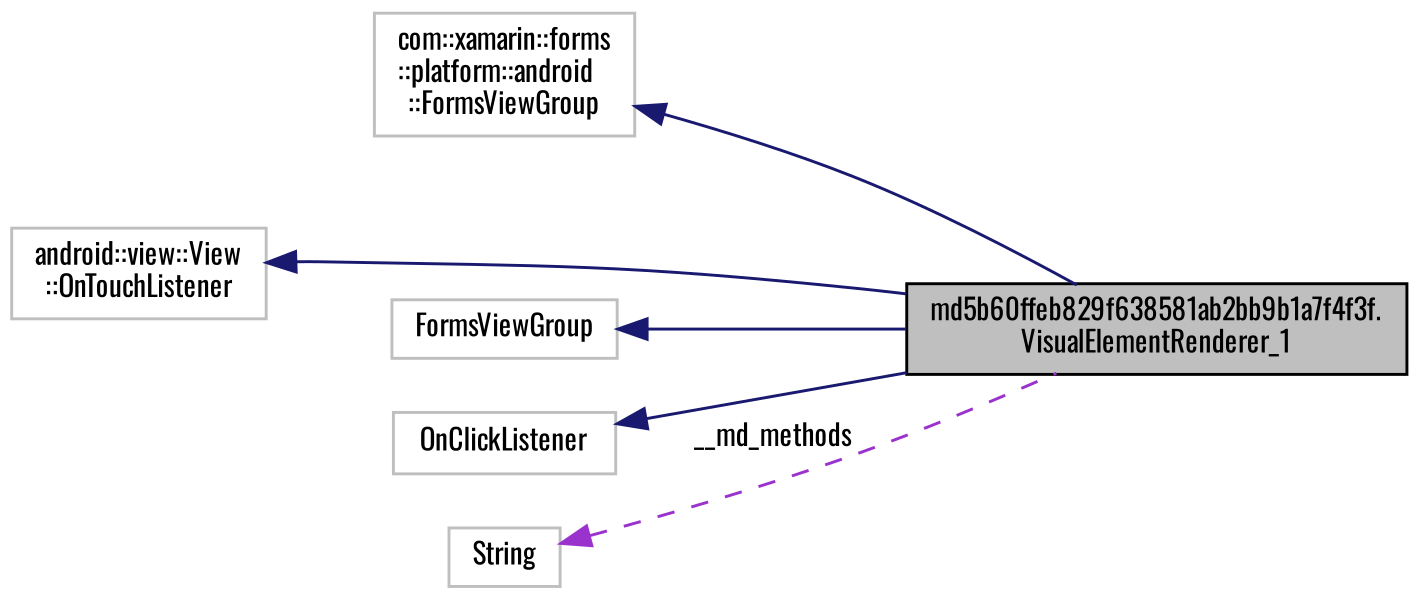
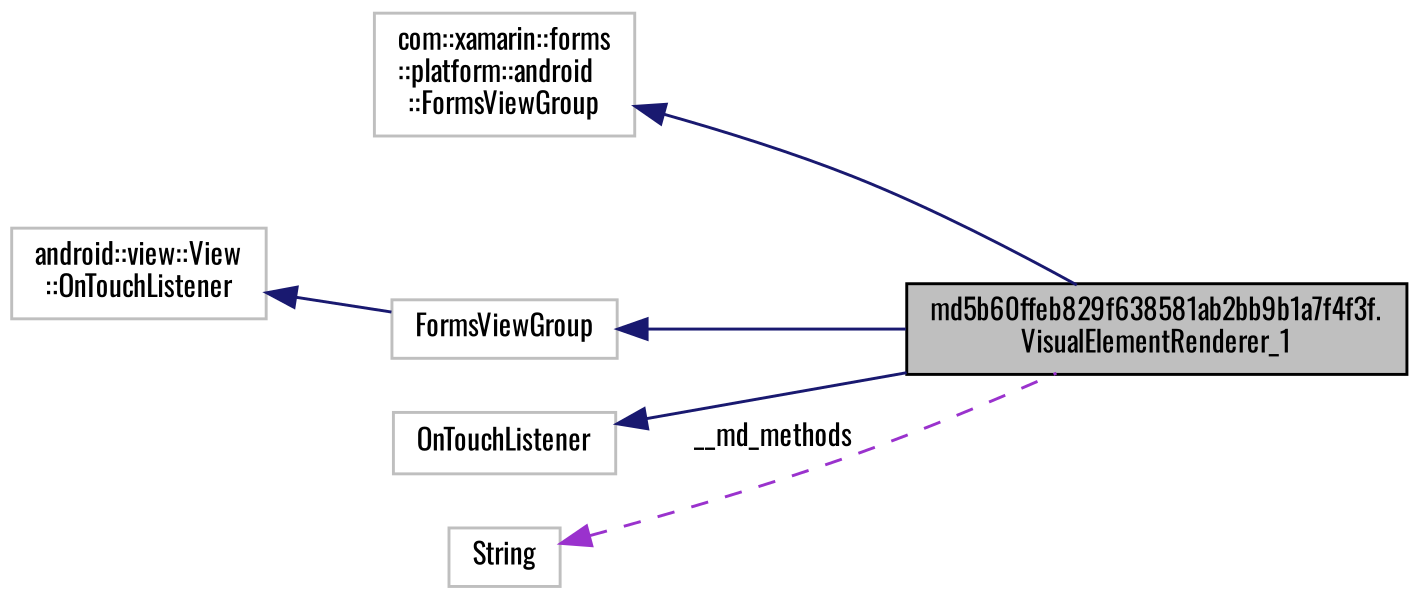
edge "md5b60ffeb829f638581ab2bb9b1a7f4f3f. VisualElementRenderer_1" -> "android::view::View ::OnTouchListener": now "FormsViewGroup" -> "android::view::View ::OnTouchListener"
node "OnClickListener": label "OnClickListener" -> "OnTouchListener"
